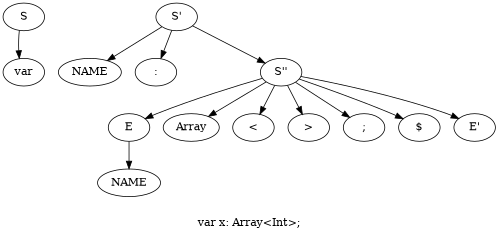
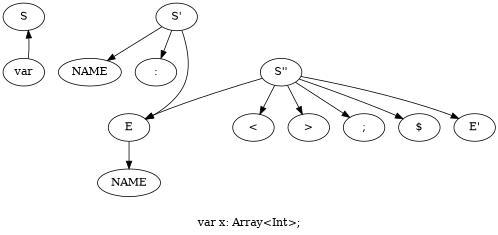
edge "S" -> "var": reversed
edge "S'" -> "S''": now "S'" -> "E"
node "Array": removed
